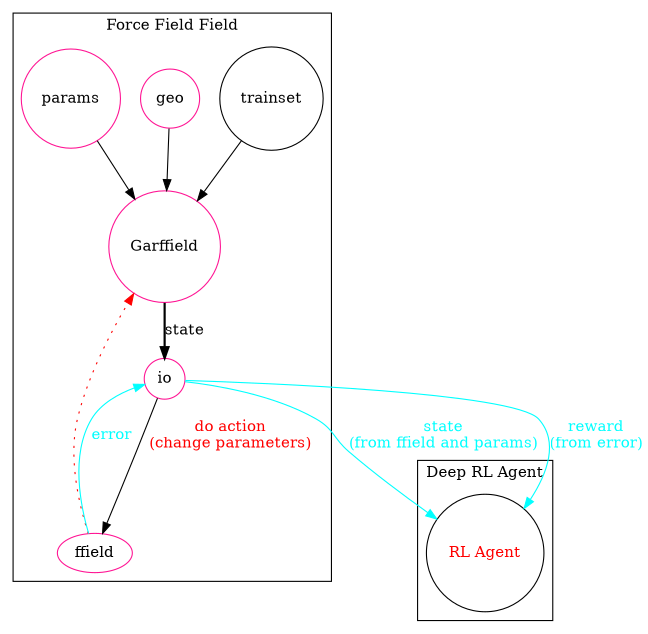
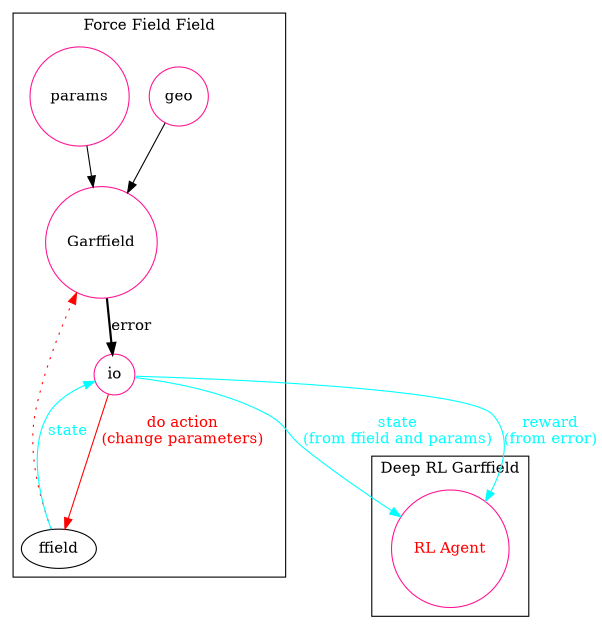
node "trainset": removed
edge "Garffield" -> "io": label "state" -> "error"
edge "ffield" -> "io": label "error" -> "state"
edge "io" -> "ffield": color black -> red
cluster "Deep RL Agent": label "Deep RL Agent" -> "Deep RL Garffield"
node "ffield": color deeppink -> black
node "RL Agent": color black -> deeppink
